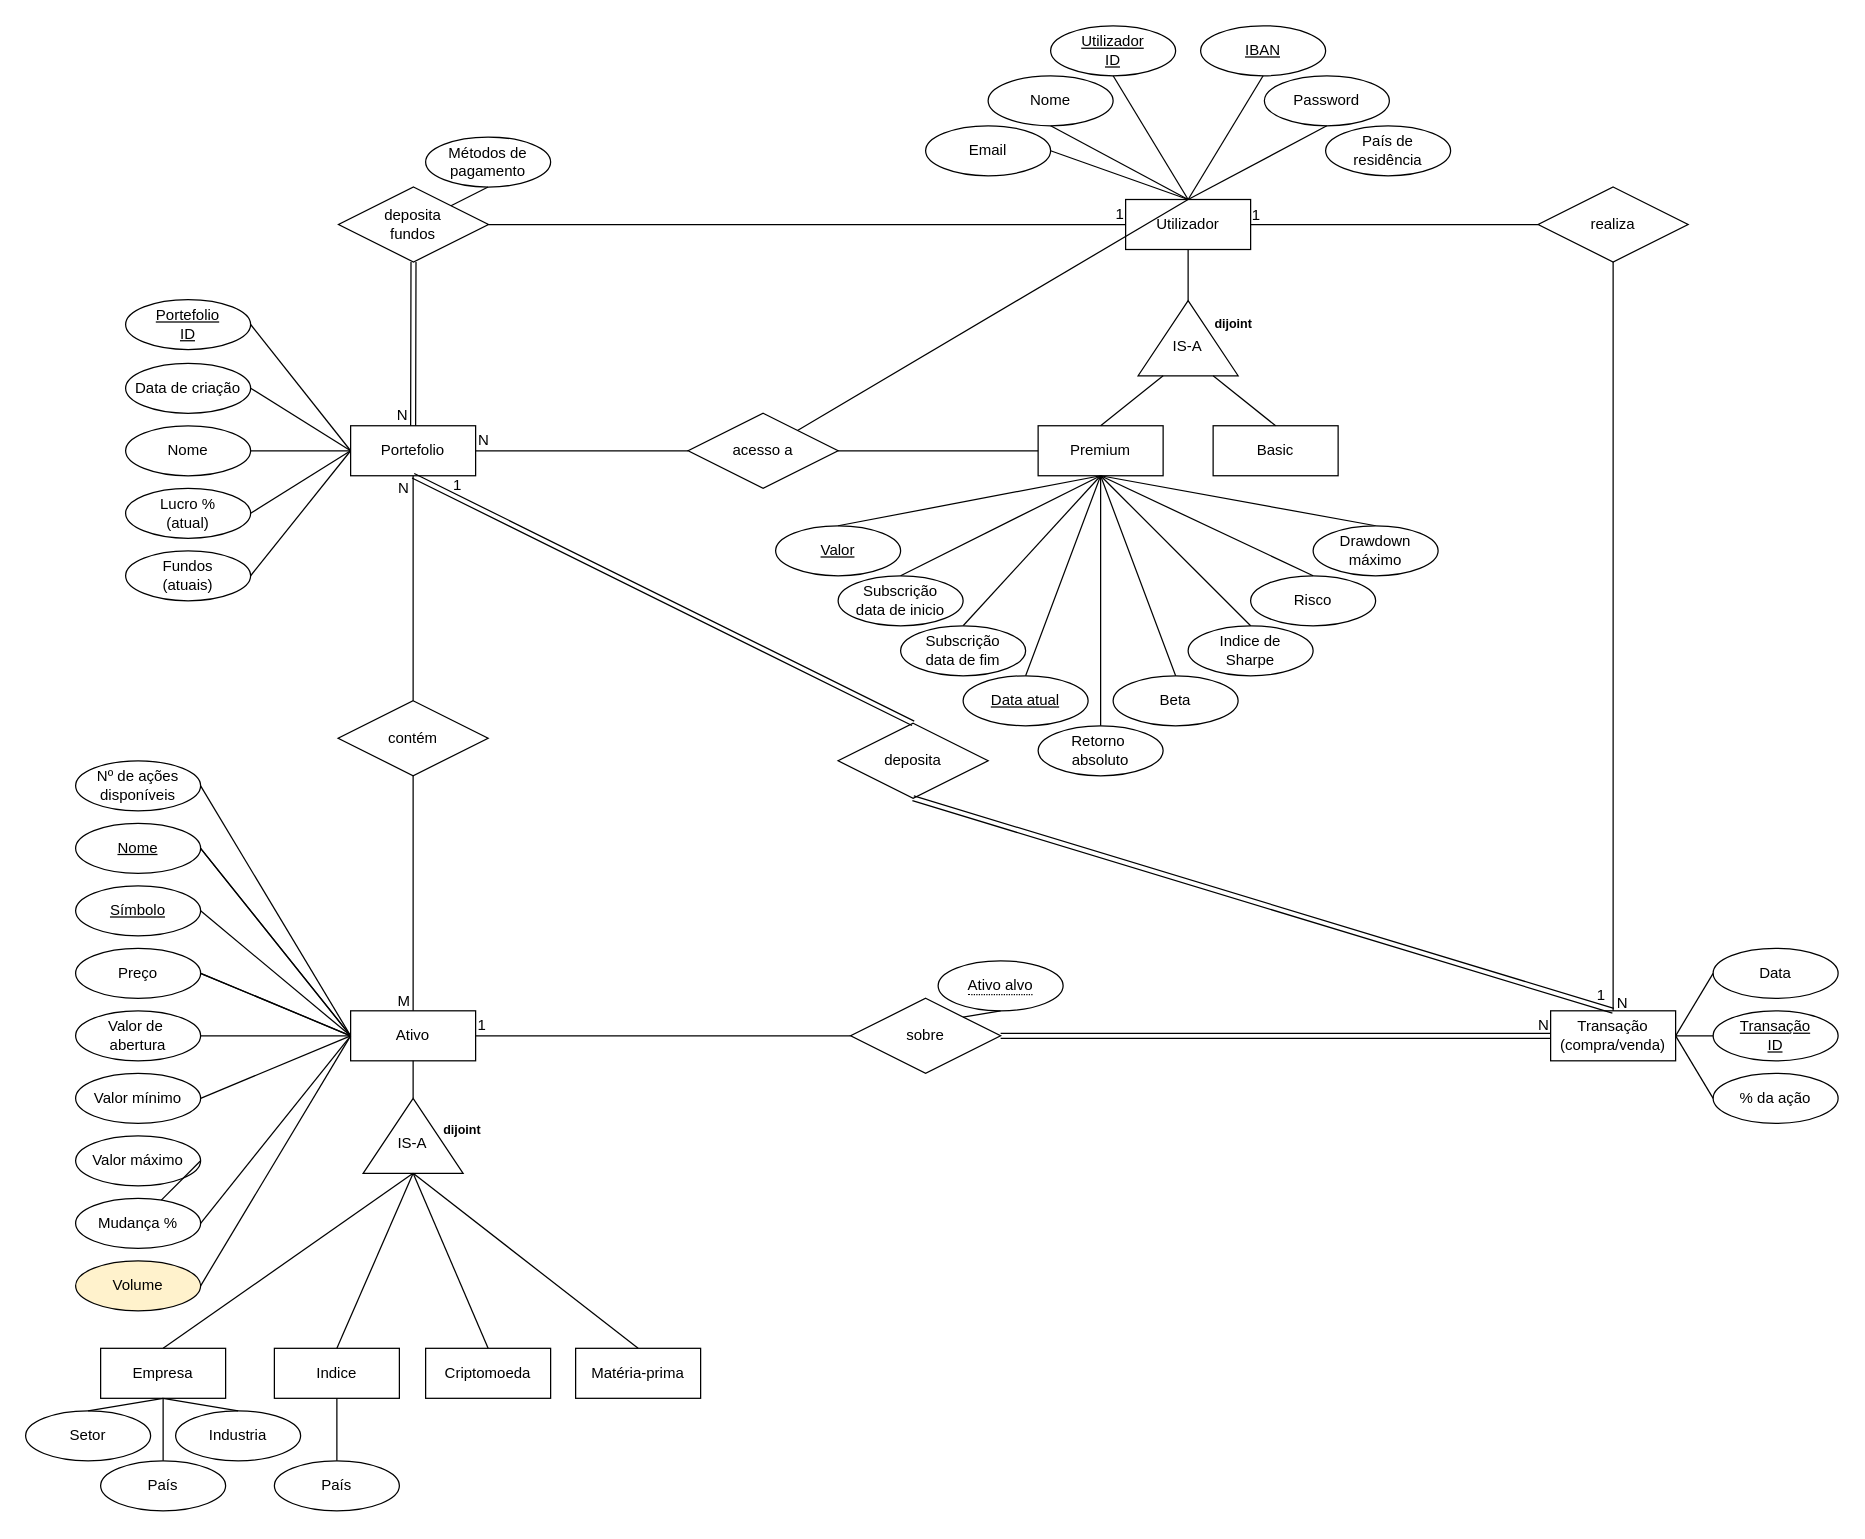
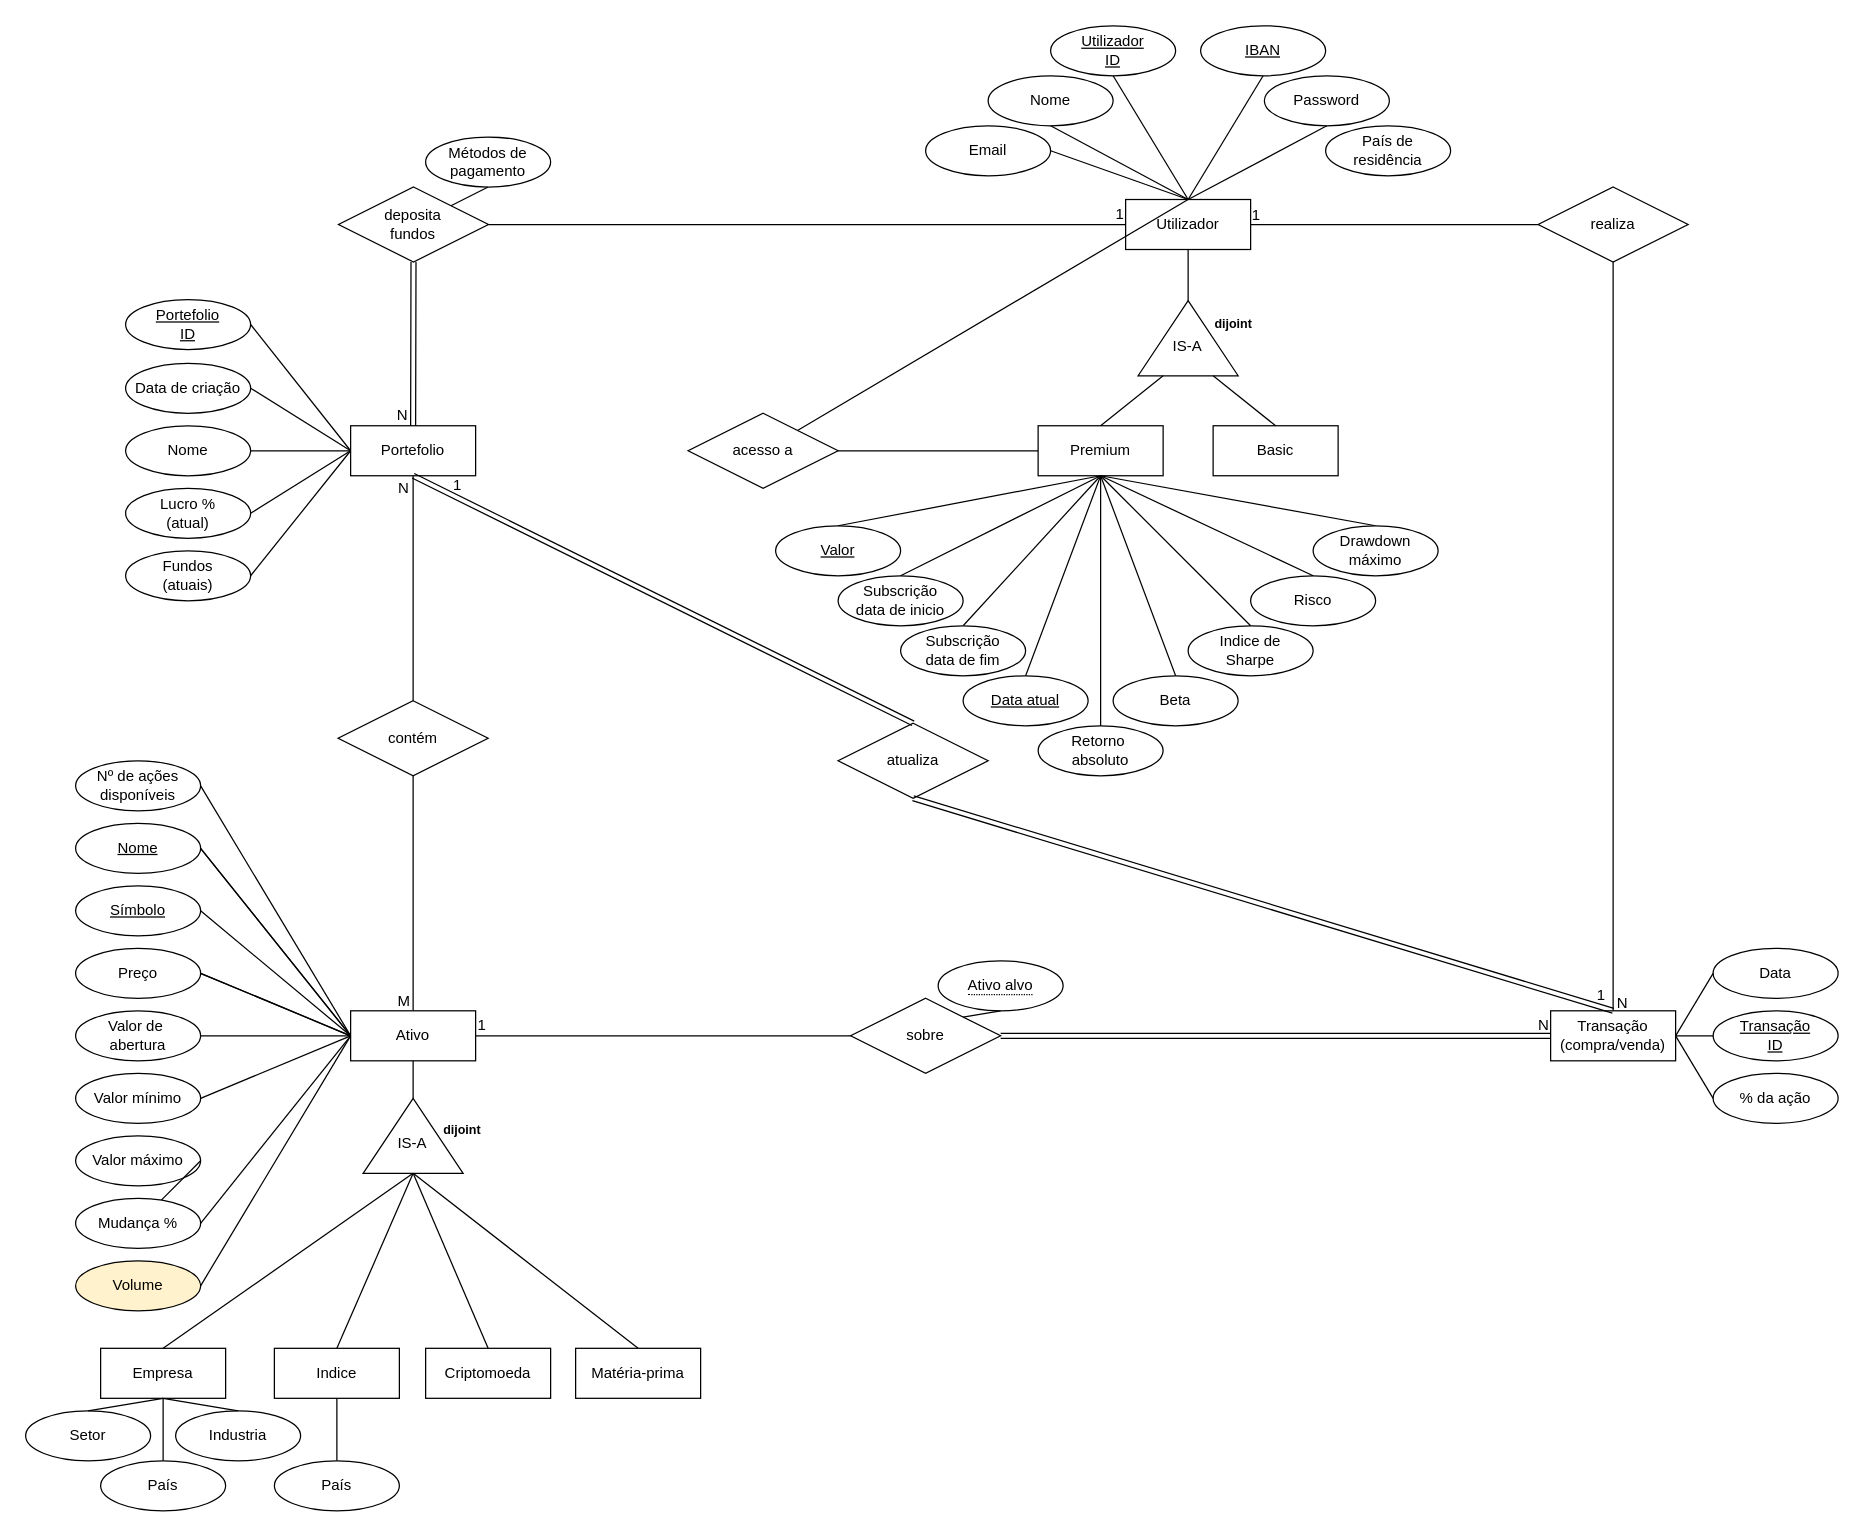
edge "Portefolio" -- "acesso a": removed, label "N"
node "deposita": label "deposita" -> "atualiza"
